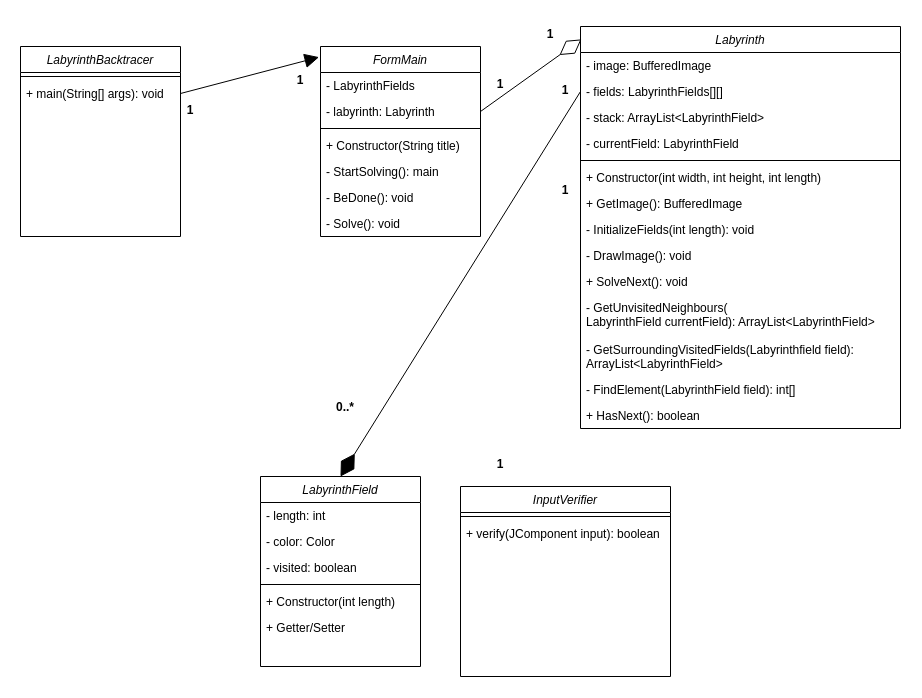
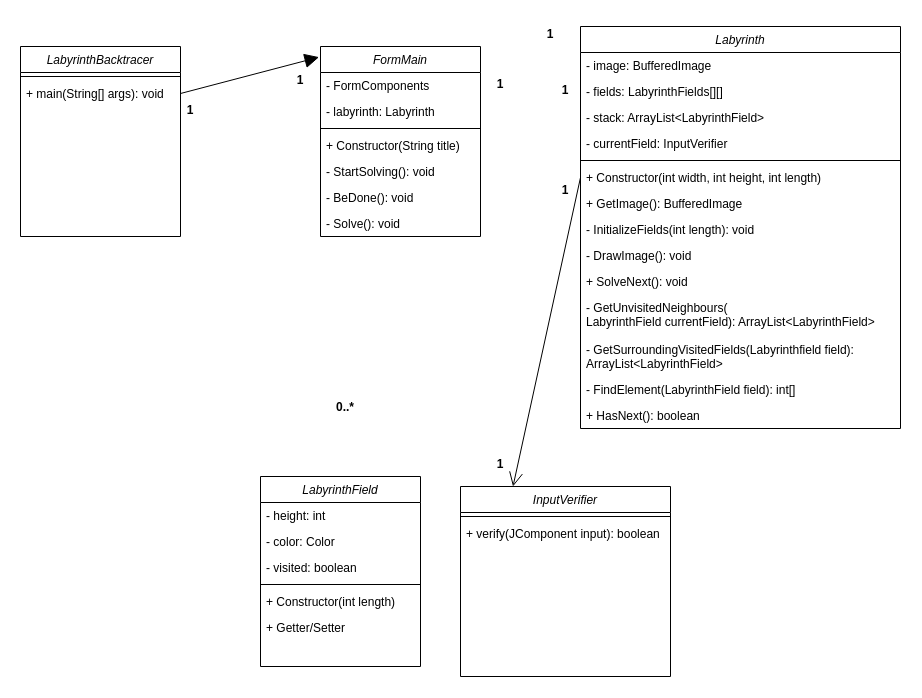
edge "- labyrinth: Labyrinth" -> "Labyrinth": removed
node "- LabyrinthFields": label "- LabyrinthFields" -> "- FormComponents"
node "- currentField: LabyrinthField": label "- currentField: LabyrinthField" -> "- currentField: InputVerifier"
node "- StartSolving(): main": label "- StartSolving(): main" -> "- StartSolving(): void"
edge "- fields: LabyrinthFields[][]" -> "LabyrinthField": removed
edge "+ Constructor(int width, int height, int length)" -> "InputVerifier": added
node "- length: int": label "- length: int" -> "- height: int"
